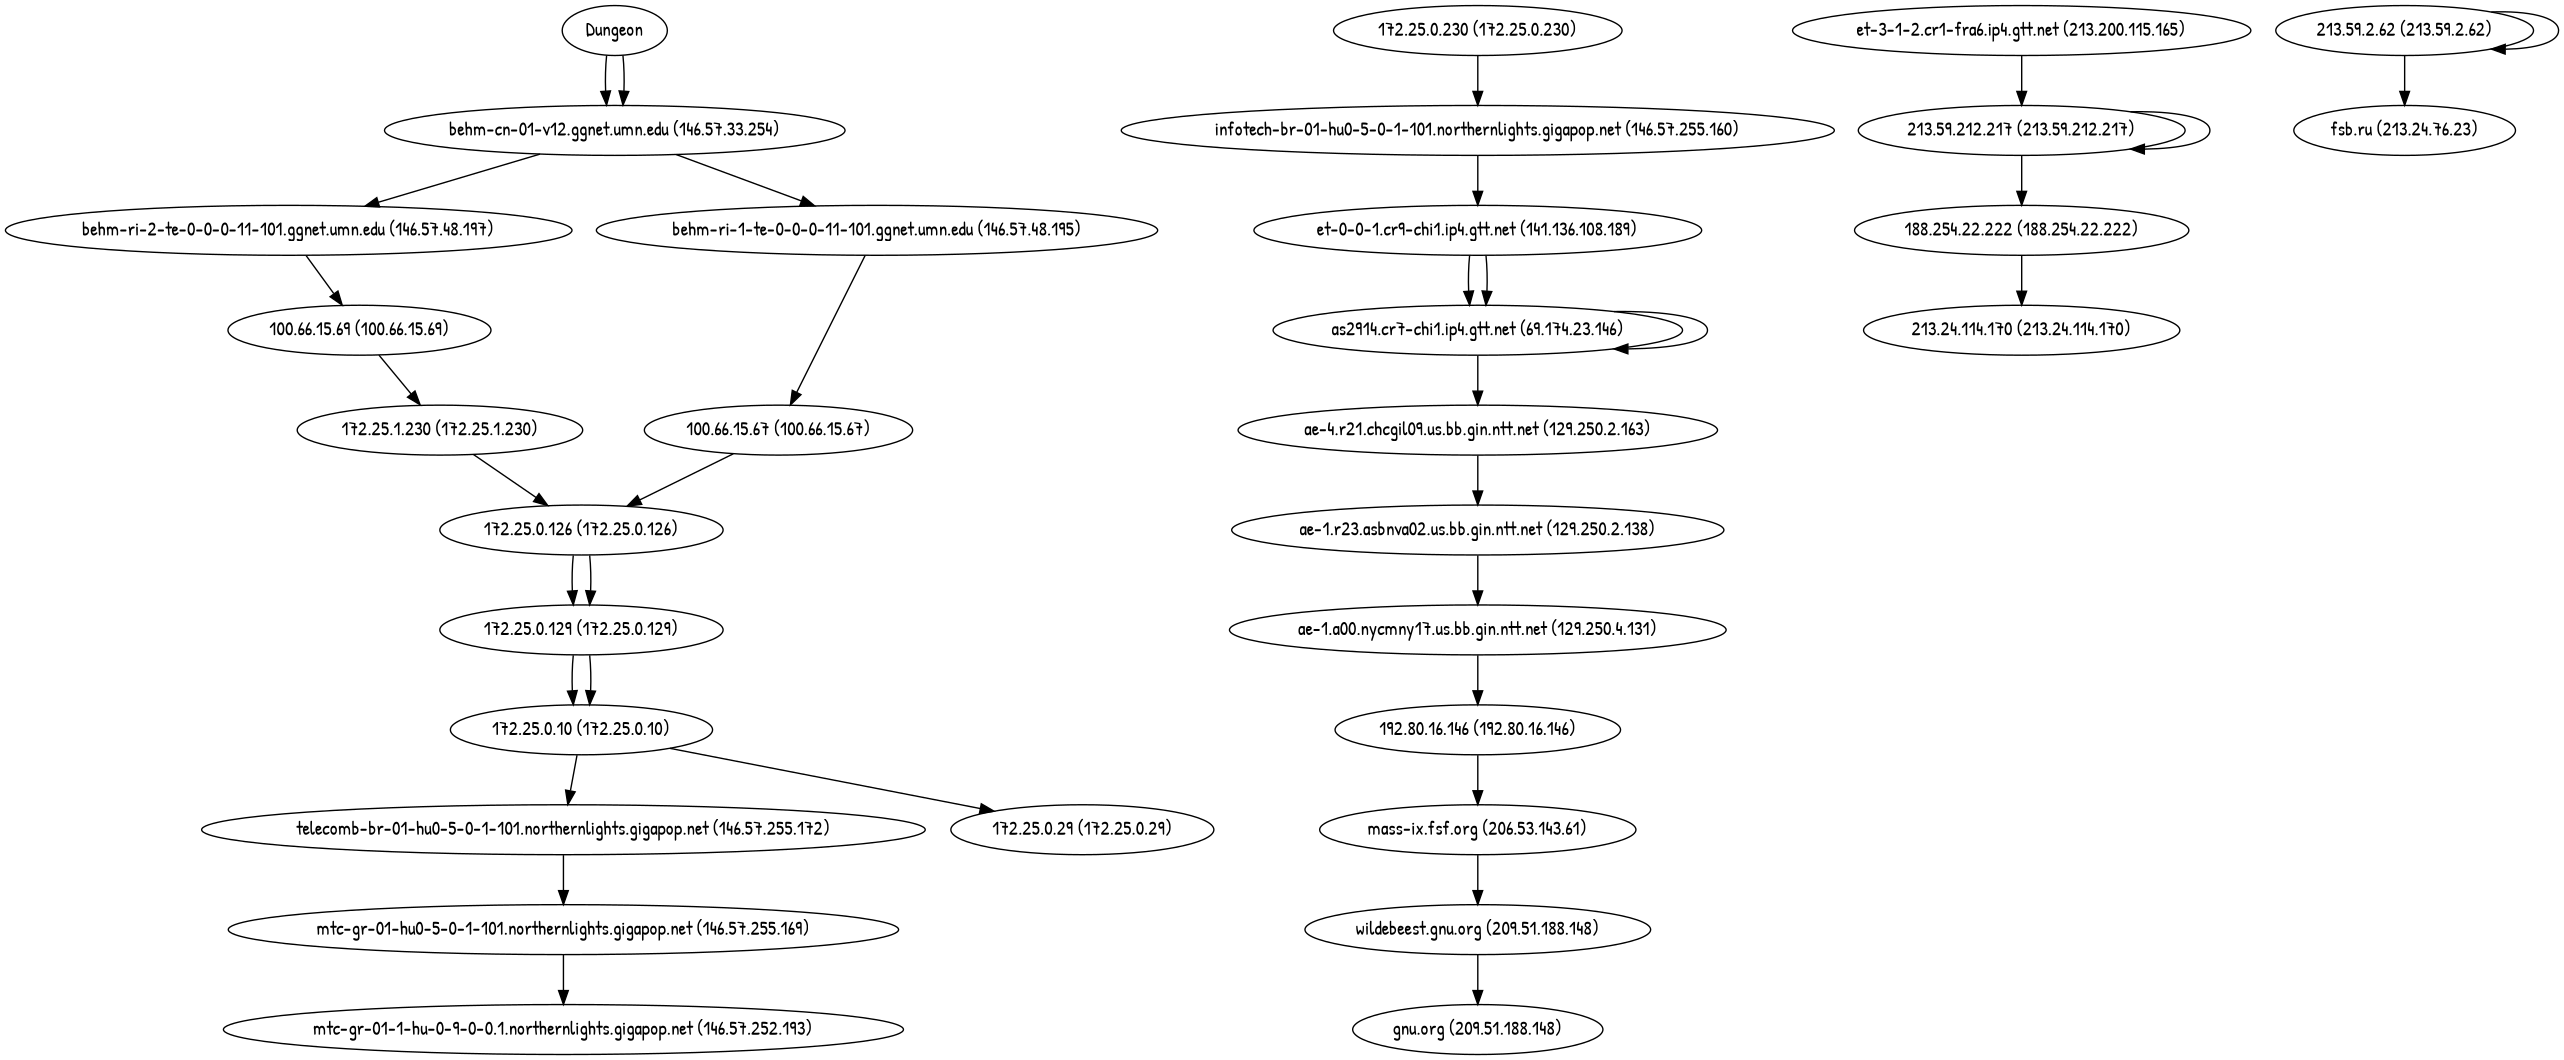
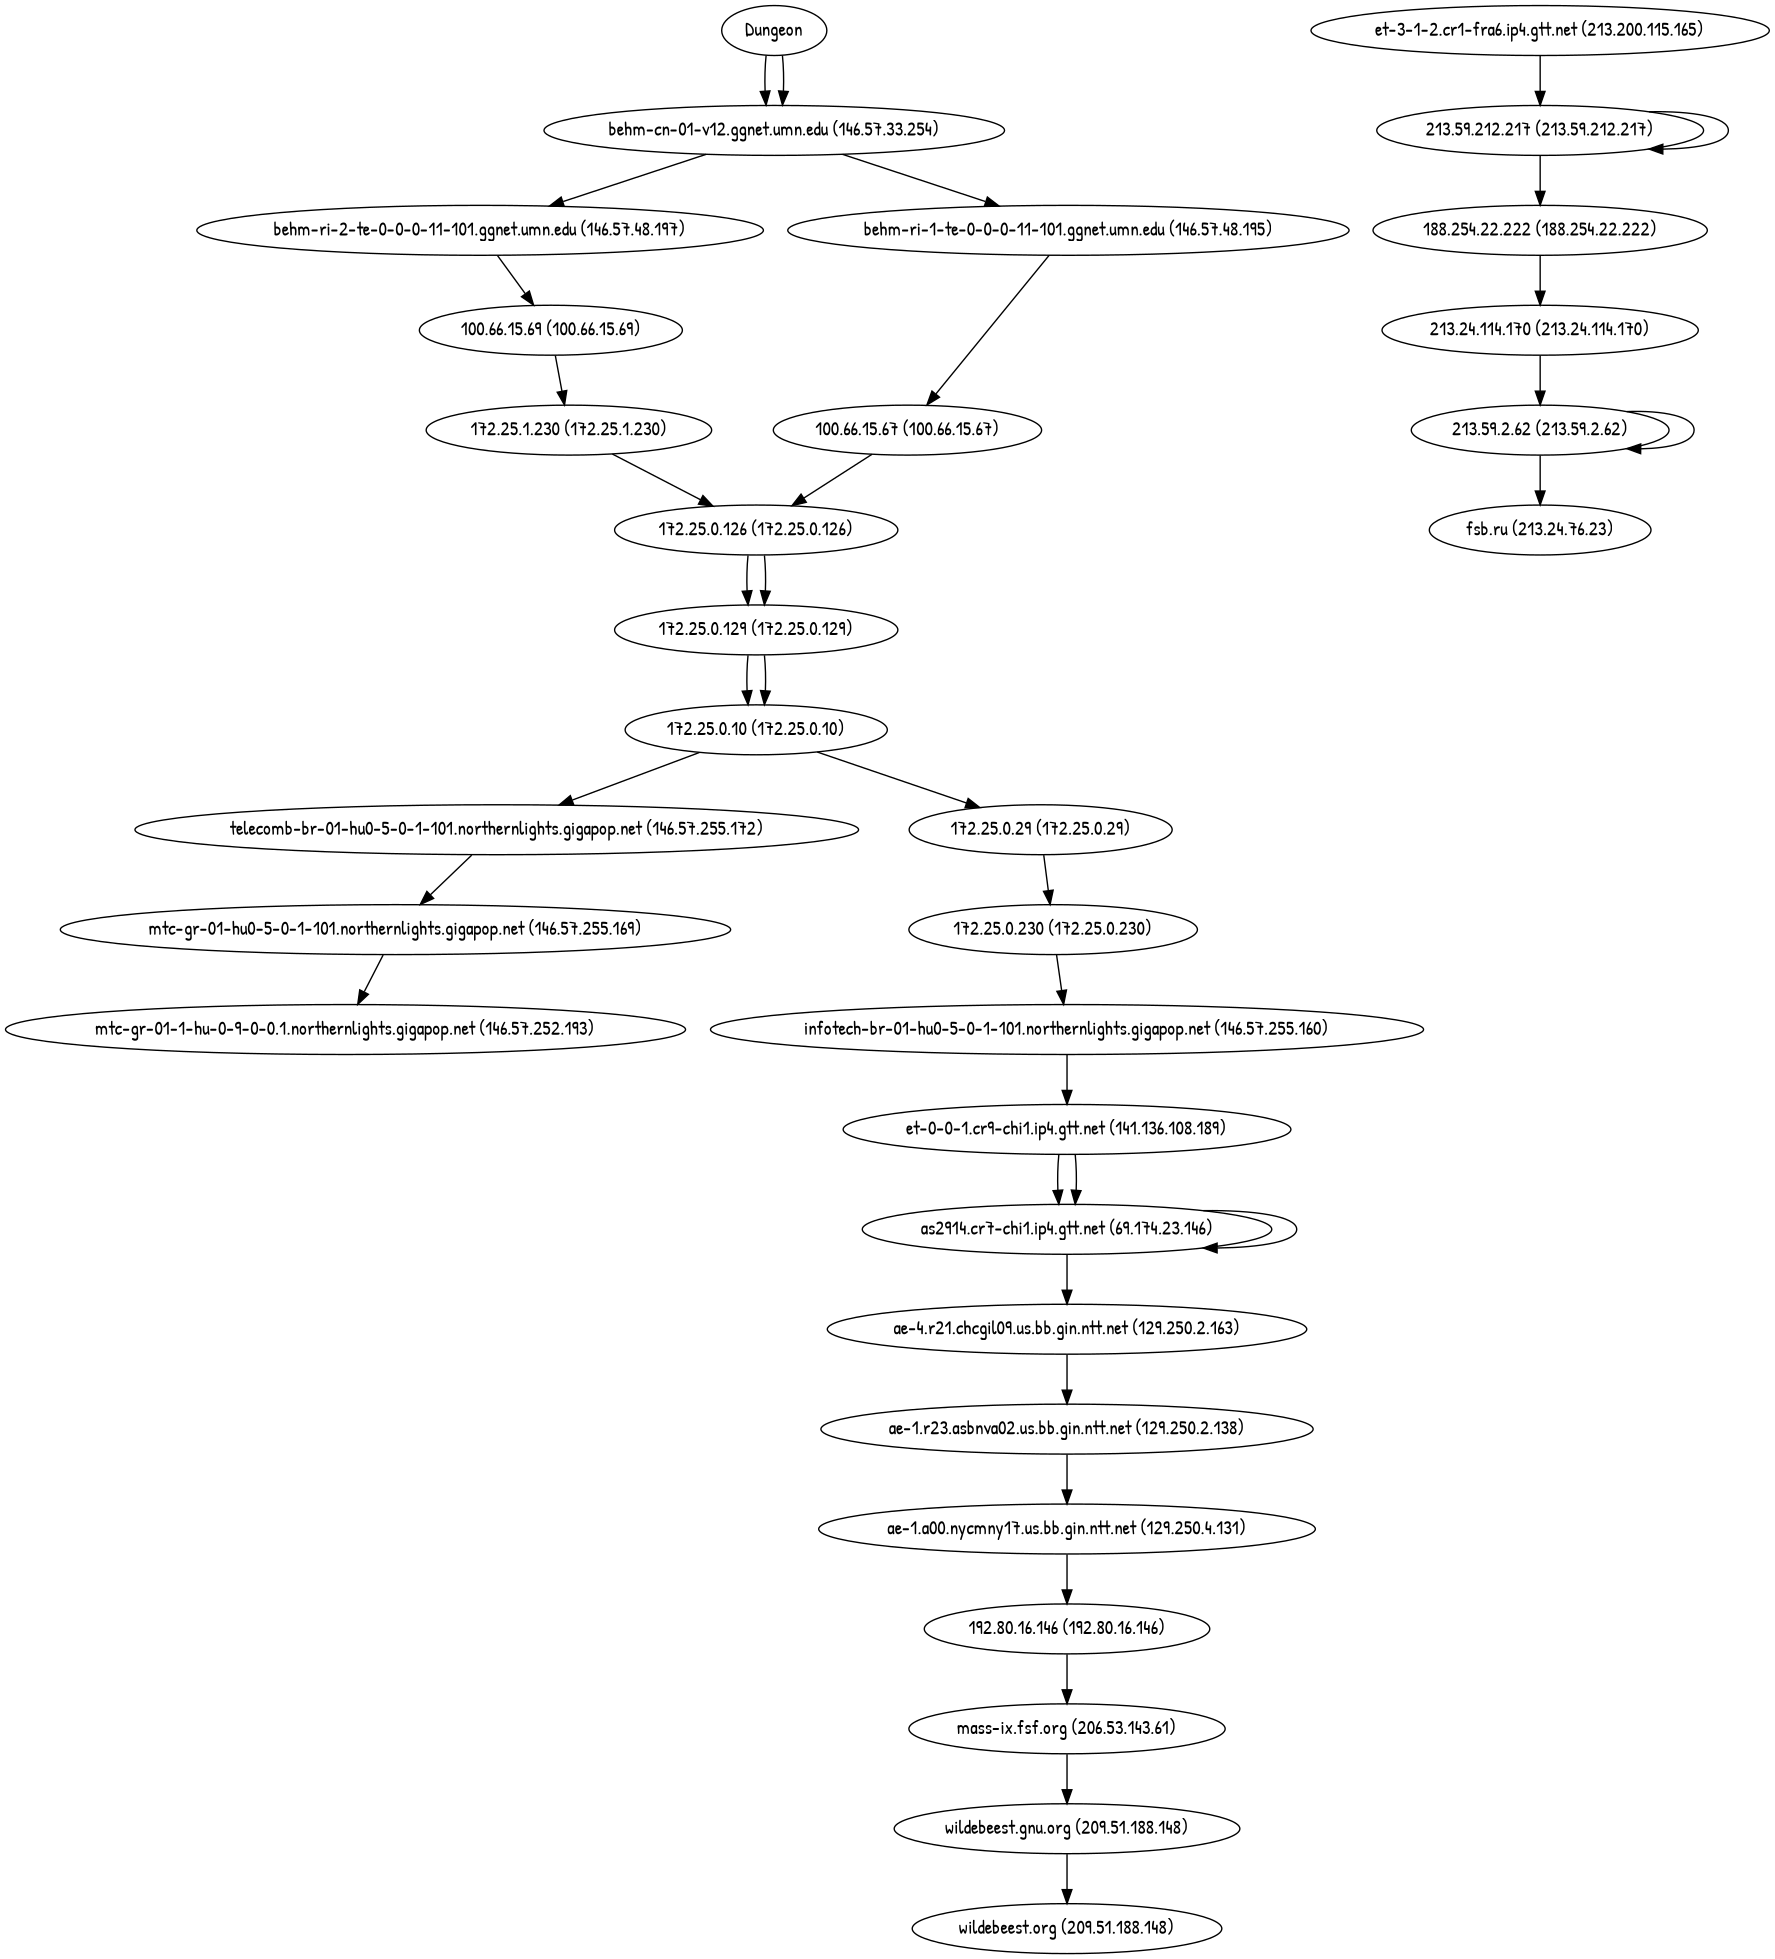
edge "213.24.114.170 (213.24.114.170)" -> "213.59.2.62 (213.59.2.62)": added
edge "172.25.0.29 (172.25.0.29)" -> "172.25.0.230 (172.25.0.230)": added
node "gnu.org (209.51.188.148)": label "gnu.org (209.51.188.148)" -> "wildebeest.org (209.51.188.148)"
